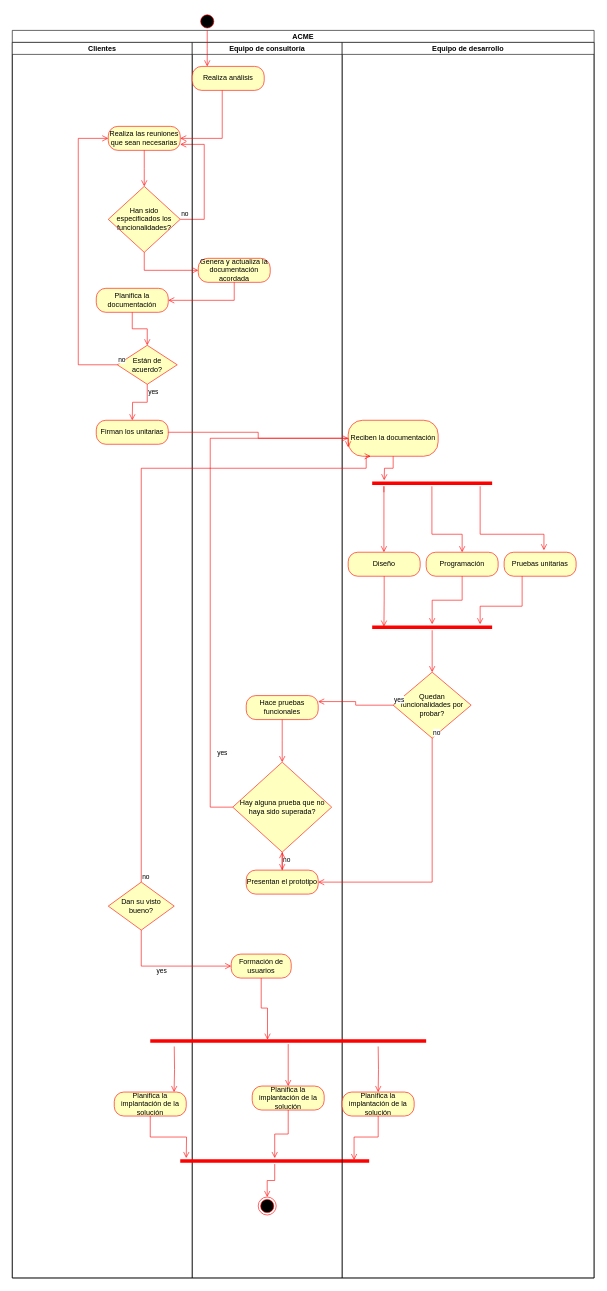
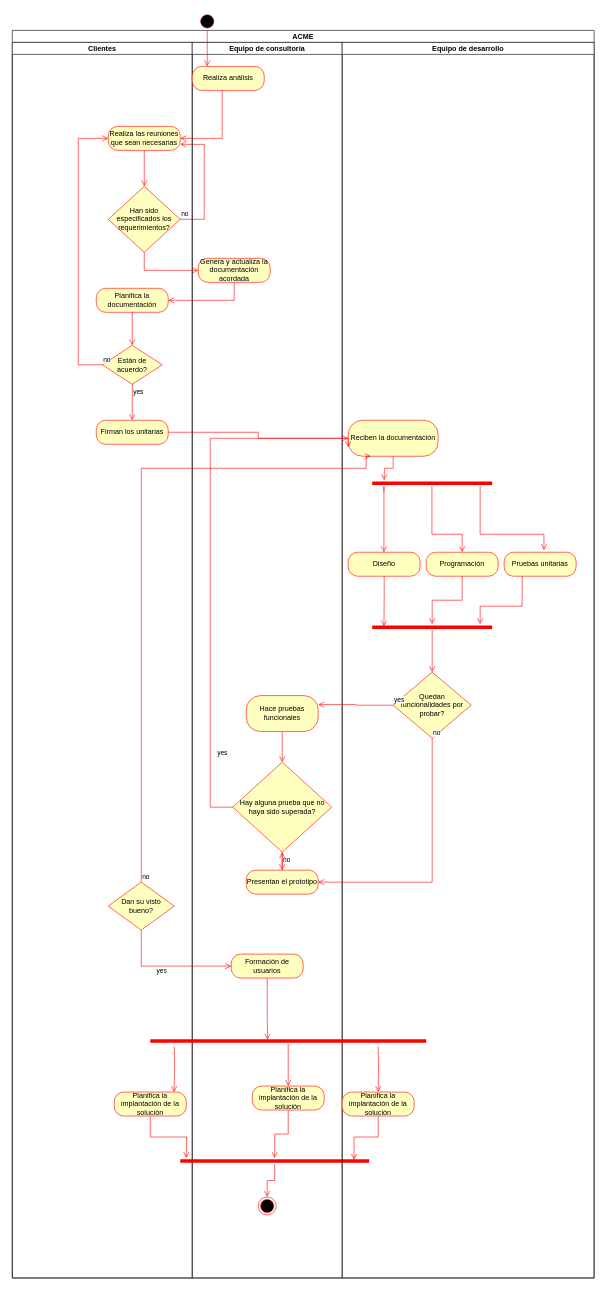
node "Han sido especificados los funcionalidades?": label "Han sido especificados los funcionalidades?" -> "Han sido especificados los requerimientos?"
node "Están de acuerdo?": moved (147, 365) -> (132, 365)
node "Hace pruebas funcionales": size 72x24 -> 72x36
node "Formación de usuarios": size 60x24 -> 72x24
